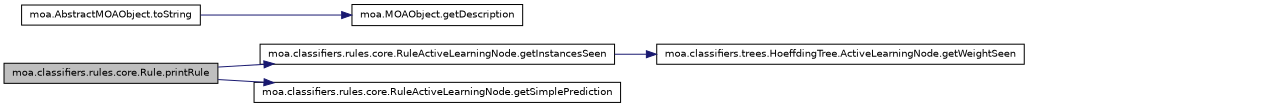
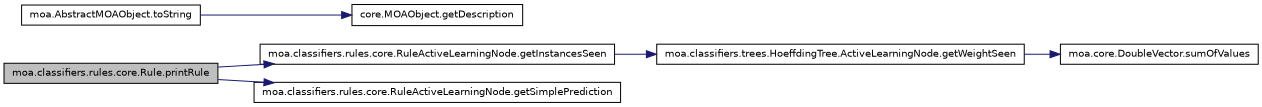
node "moa.MOAObject.getDescription": label "moa.MOAObject.getDescription" -> "core.MOAObject.getDescription"
node "moa.core.DoubleVector.sumOfValues": added
